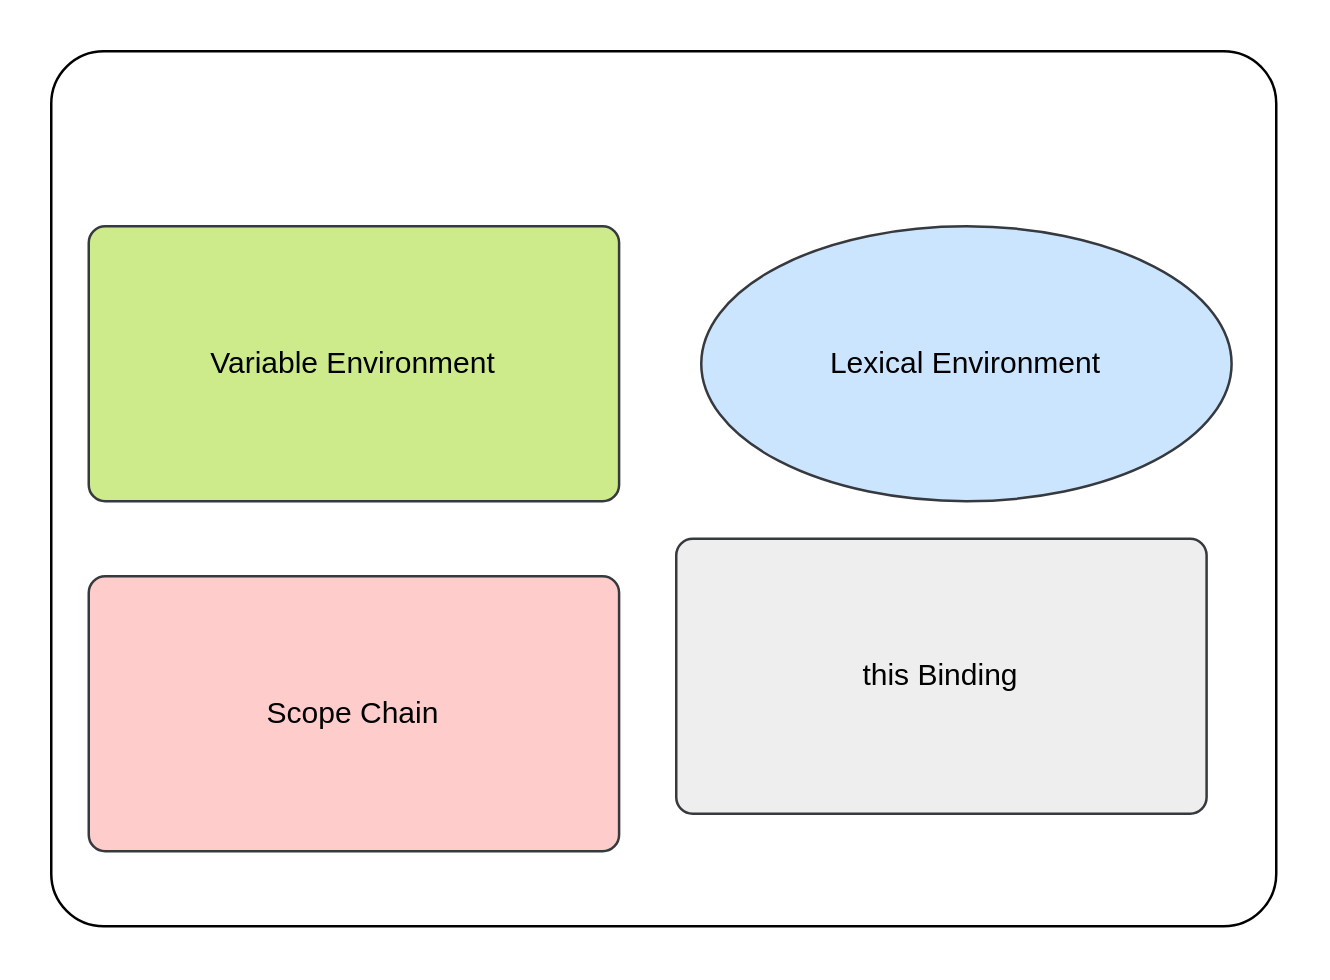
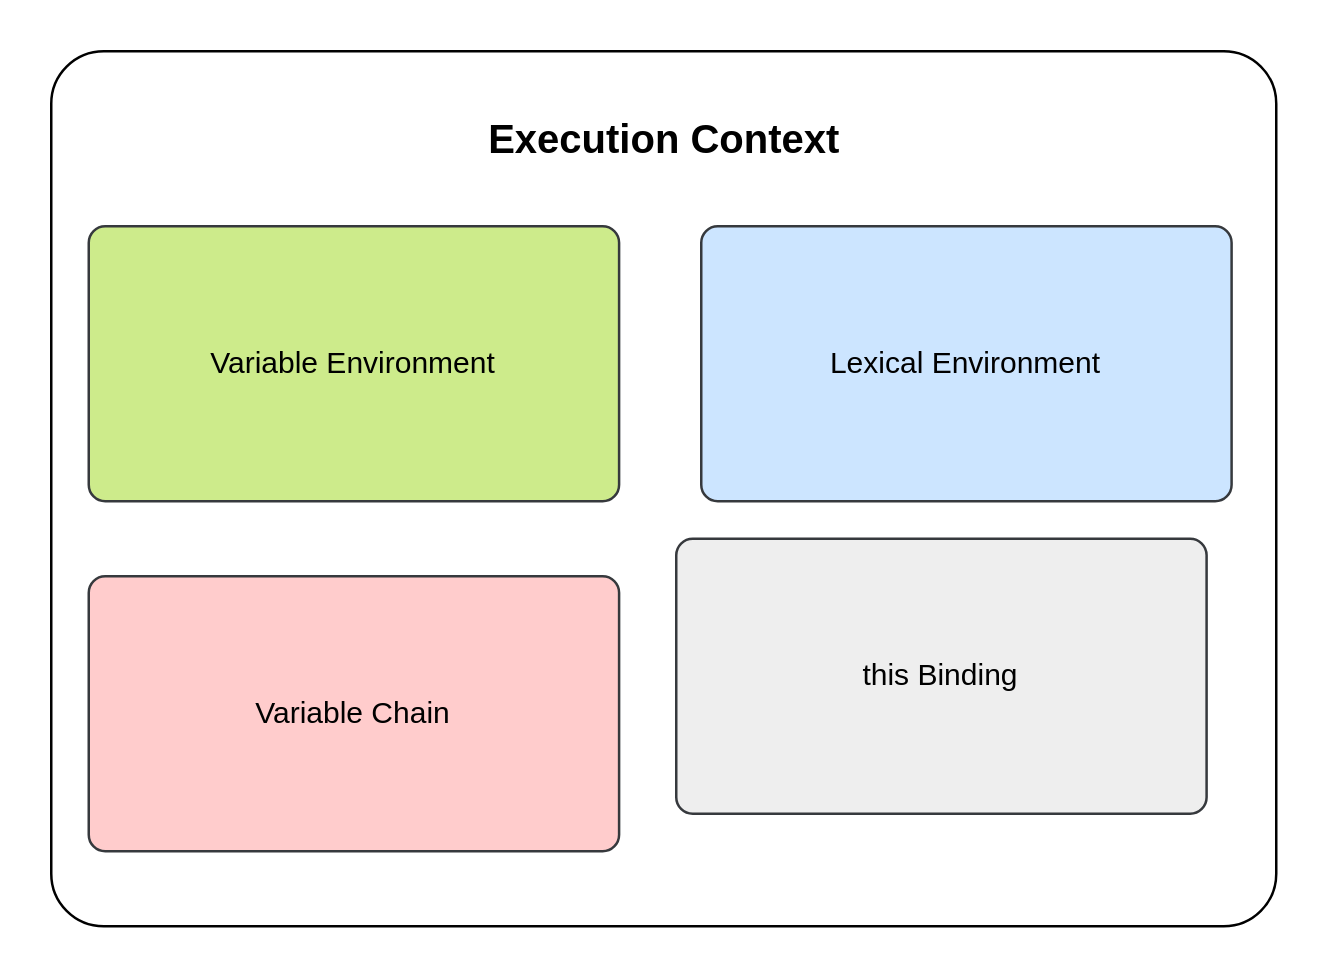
node "Execution Context": added
node "Lexical Environment": shape ellipse -> rounded rectangle
node "Scope Chain": label "Scope Chain" -> "Variable Chain"
